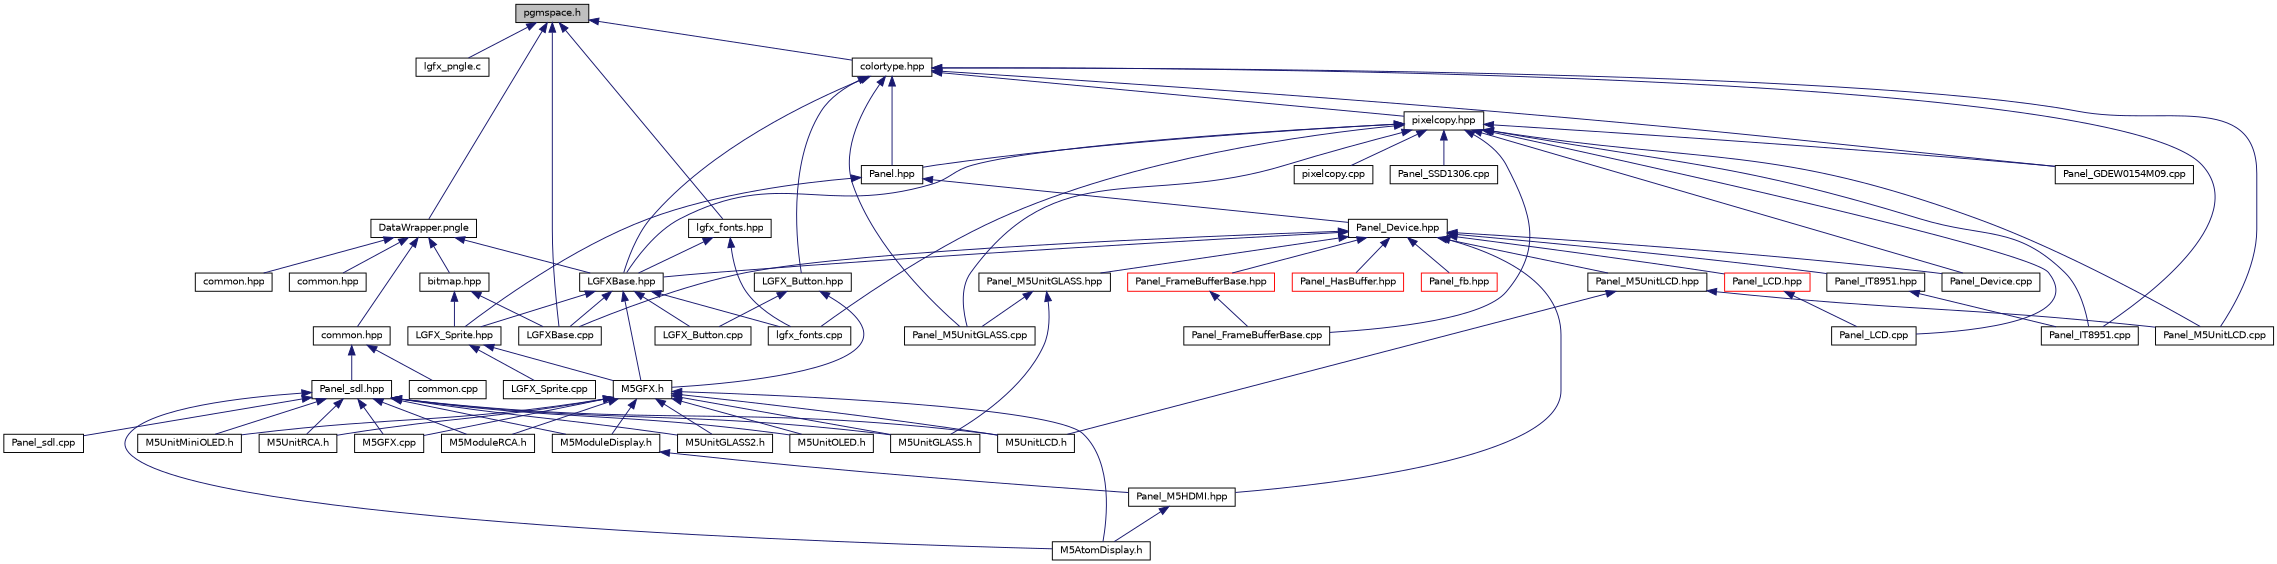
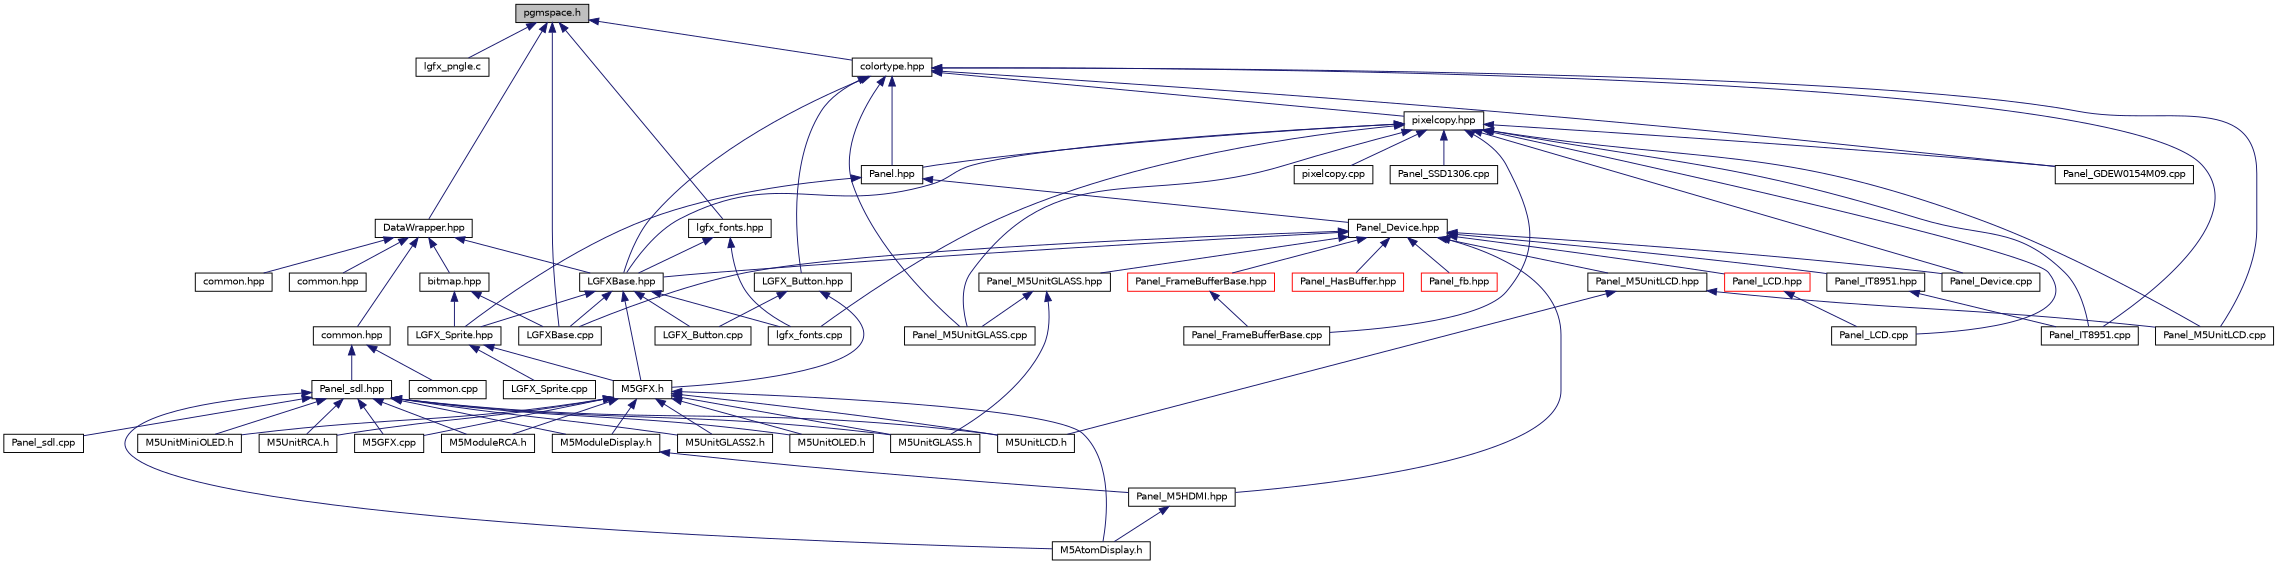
node "DataWrapper.pngle": label "DataWrapper.pngle" -> "DataWrapper.hpp"
